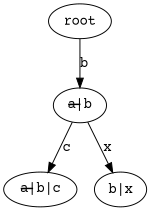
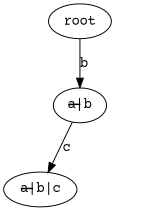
node "b|x": removed
